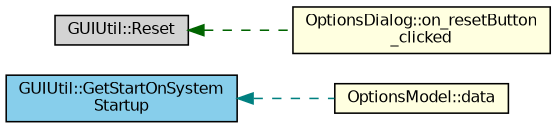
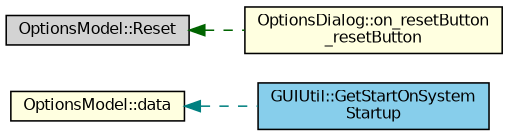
node "GUIUtil::Reset": label "GUIUtil::Reset" -> "OptionsModel::Reset"
node "OptionsDialog::on_resetButton _clicked": label "OptionsDialog::on_resetButton _clicked" -> "OptionsDialog::on_resetButton _resetButton"
edge "OptionsModel::data" -> "GUIUtil::GetStartOnSystem Startup": reversed
